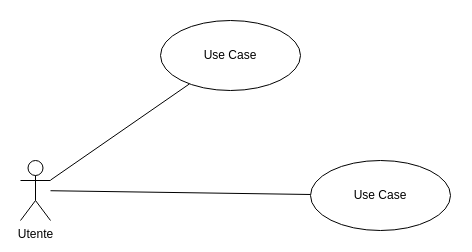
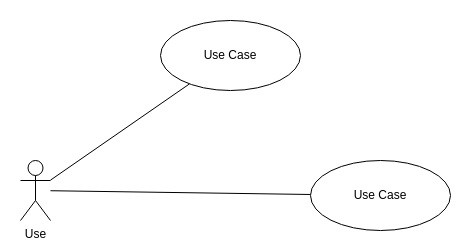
node "Utente": label "Utente" -> "Use"
